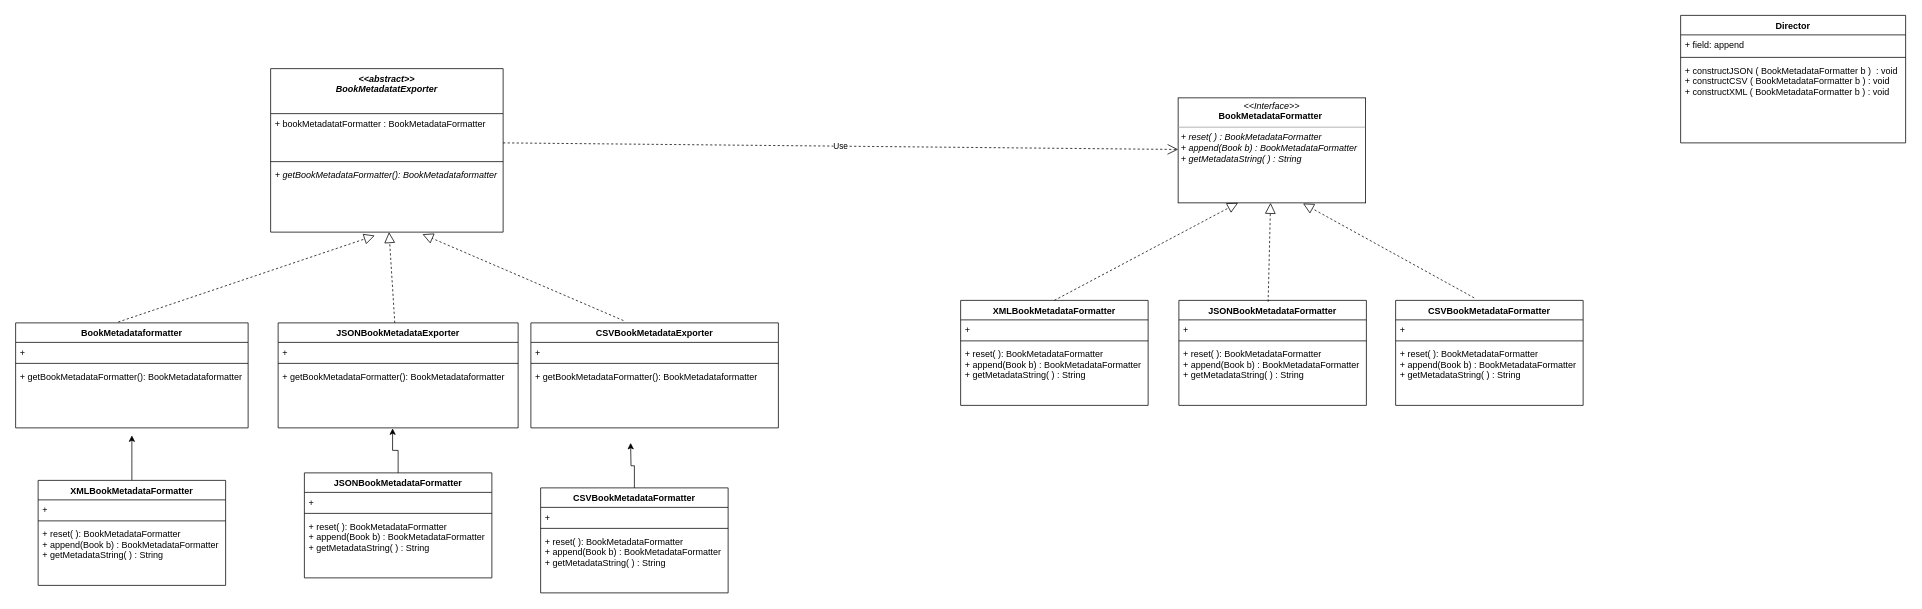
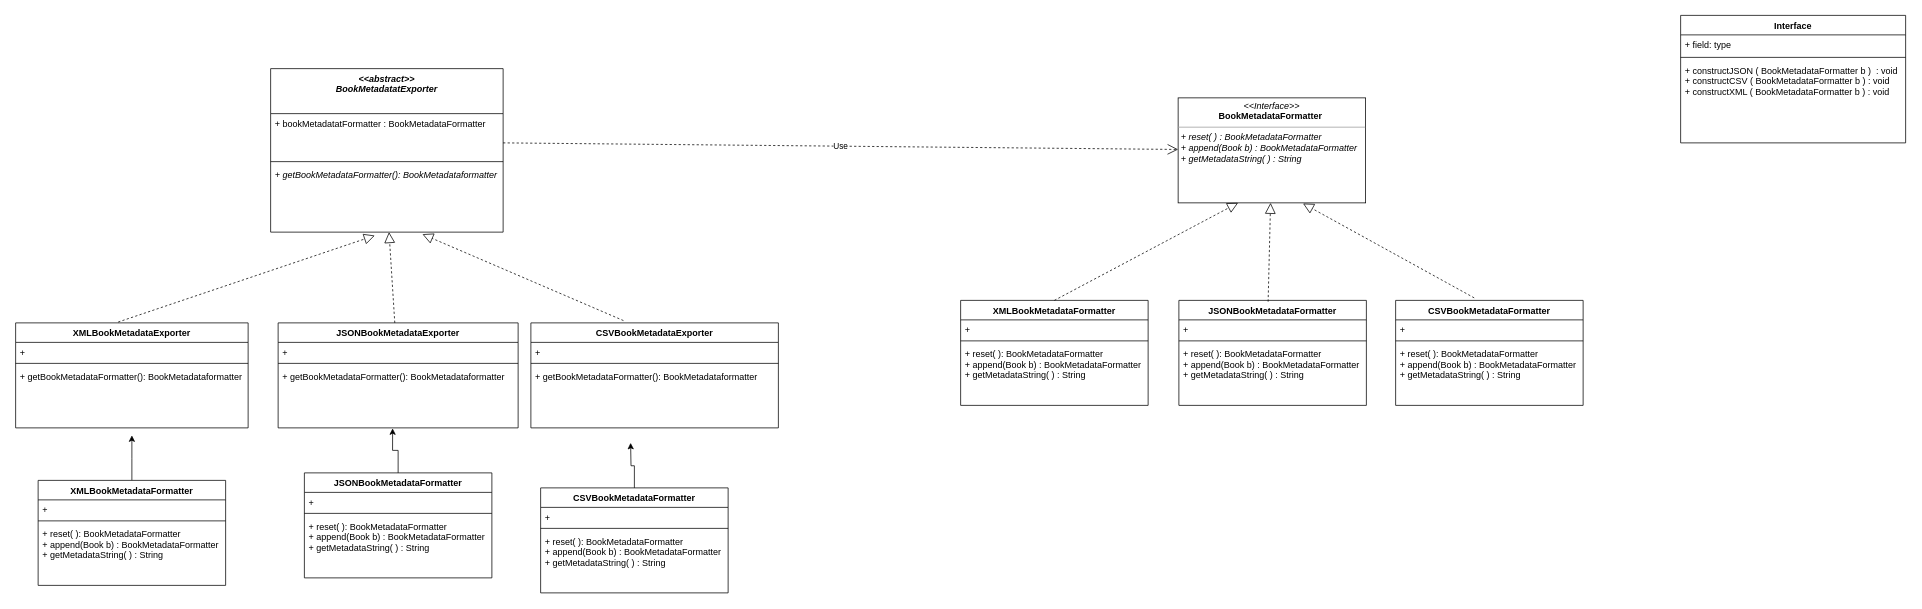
node "Director": label "Director" -> "Interface"
node "+ field: append": label "+ field: append" -> "+ field: type"
node "BookMetadataformatter": label "BookMetadataformatter" -> "XMLBookMetadataExporter"
